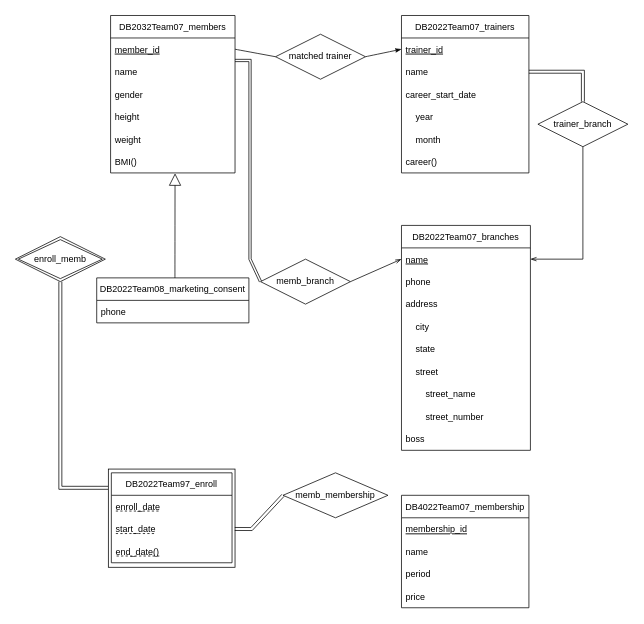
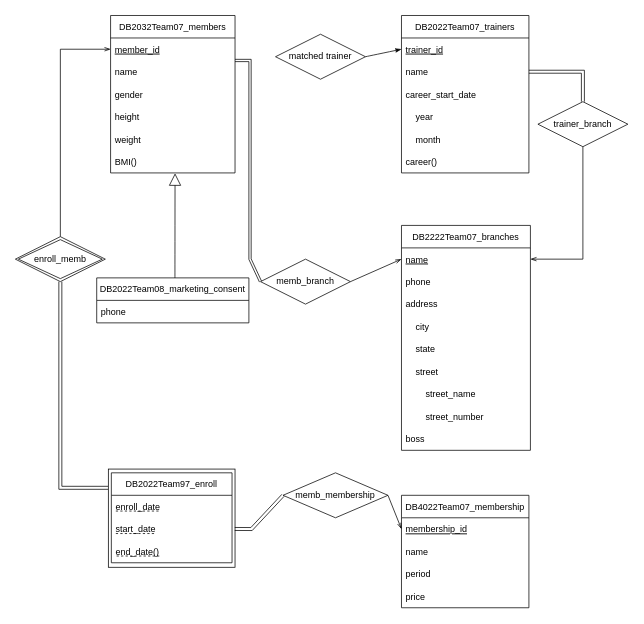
edge "member_id" -- "matched trainer": removed
edge "enroll_memb" -> "member_id": added
node "DB2022Team07_branches": label "DB2022Team07_branches" -> "DB2222Team07_branches"
edge "memb_membership" -> "membership_id": added
